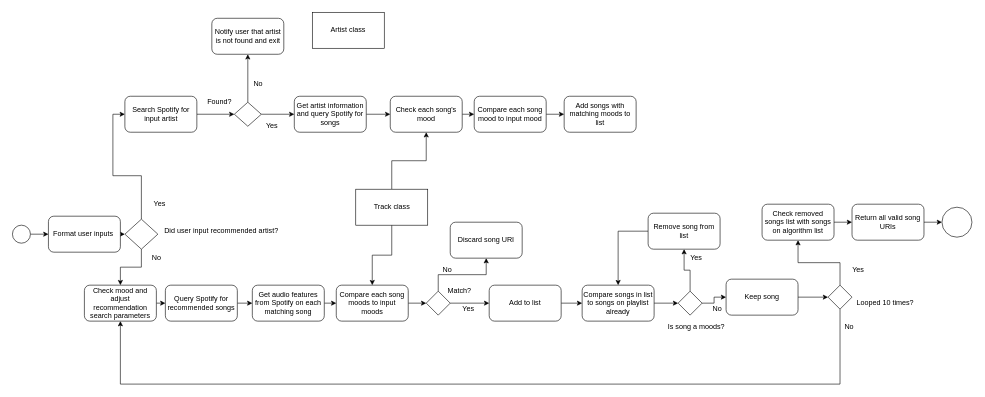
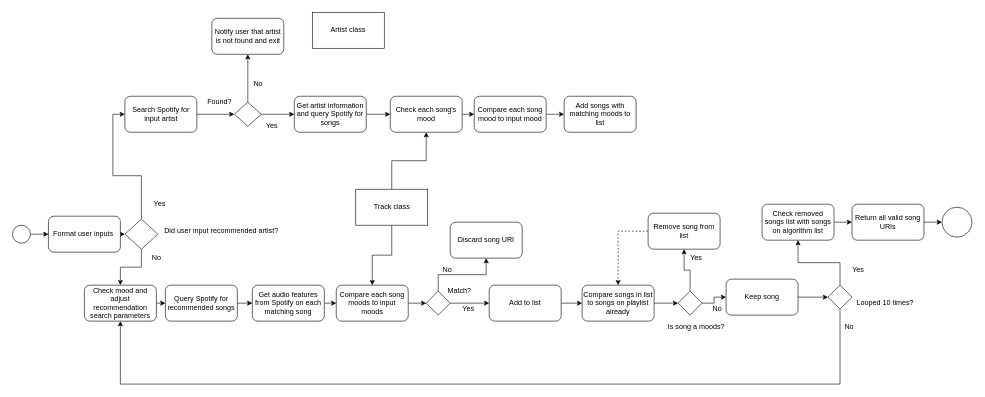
edge "Remove song from list" -> "Compare songs in list to songs on playlist already": style solid -> dashed
